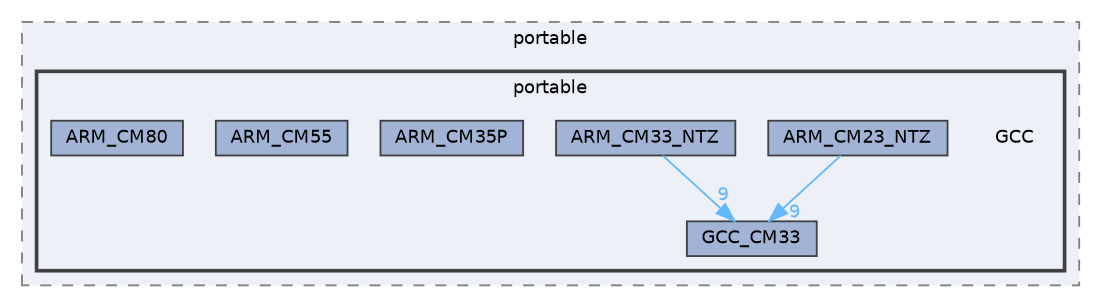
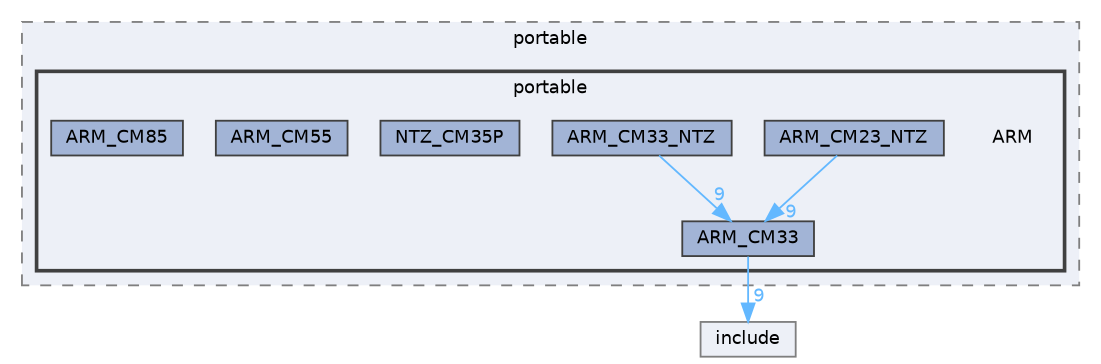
node "ARM_CM80": label "ARM_CM80" -> "ARM_CM85"
node "ARM_CM35P": label "ARM_CM35P" -> "NTZ_CM35P"
node "GCC": label "GCC" -> "ARM"
node "GCC_CM33": label "GCC_CM33" -> "ARM_CM33"
node "include": added
